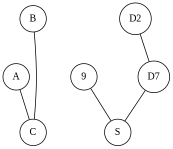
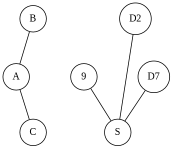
edge "D2" -- "D7": now "D2" -- "S"
edge "B" -- "C": now "B" -- "A"
